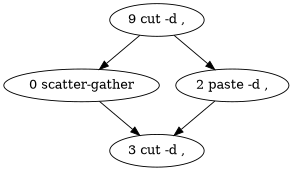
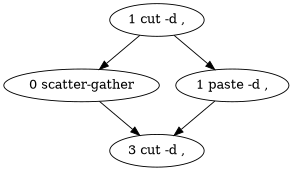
node "9 cut -d ,": label "9 cut -d ," -> "1 cut -d ,"
node "2 paste -d ,": label "2 paste -d ," -> "1 paste -d ,"
